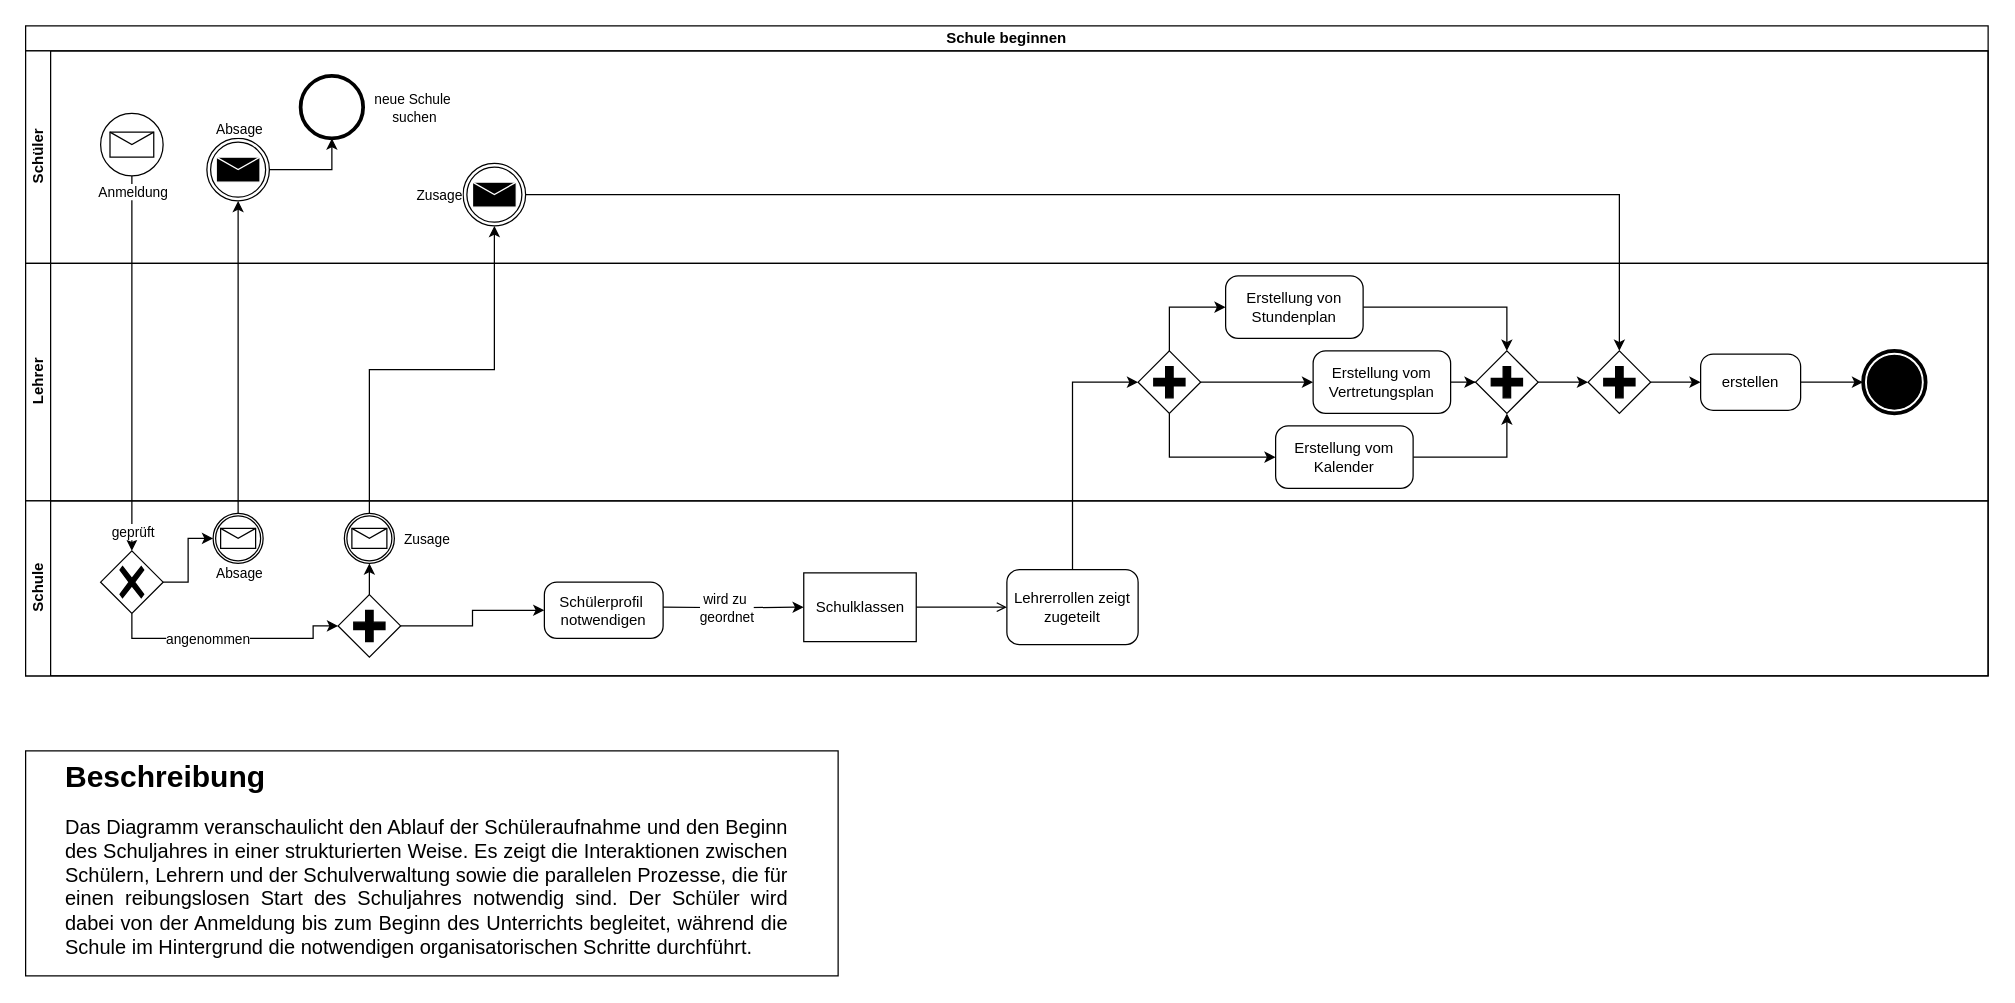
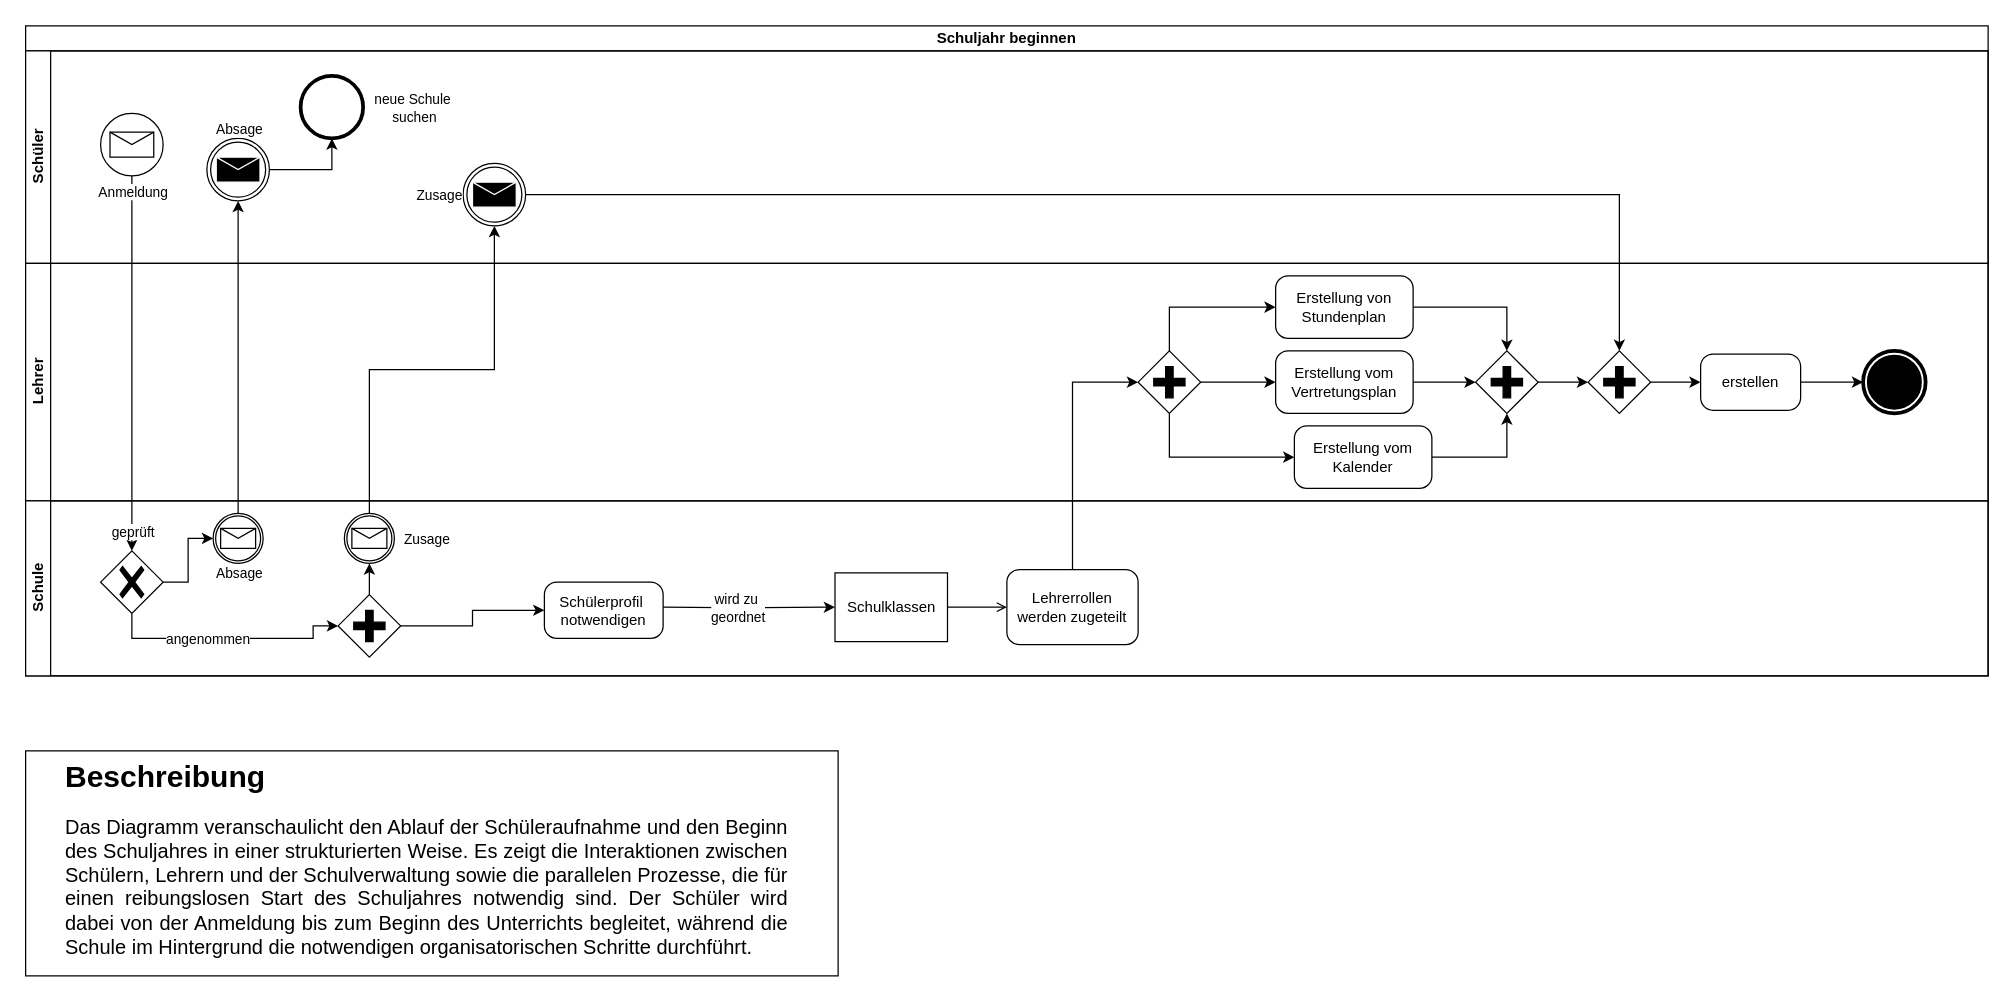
node "Schule beginnen": label "Schule beginnen" -> "Schuljahr beginnen"
node "Erstellung von Stundenplan": moved (1294, 307) -> (1344, 307)
node "Erstellung vom Vertretungsplan": moved (1382, 382) -> (1344, 382)
node "Erstellung vom Kalender": moved (1344, 457) -> (1363, 457)
node "Schulklassen": moved (860, 607) -> (891, 607)
node "Lehrerrollen zeigt zugeteilt": label "Lehrerrollen zeigt zugeteilt" -> "Lehrerrollen werden zugeteilt"
